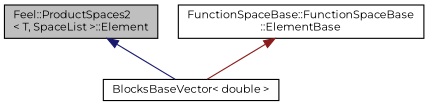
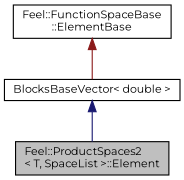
node "FunctionSpaceBase::FunctionSpaceBase ::ElementBase": label "FunctionSpaceBase::FunctionSpaceBase ::ElementBase" -> "Feel::FunctionSpaceBase ::ElementBase"
edge "BlocksBaseVector< double >" -> "Feel::ProductSpaces2 < T, SpaceList >::Element": reversed
